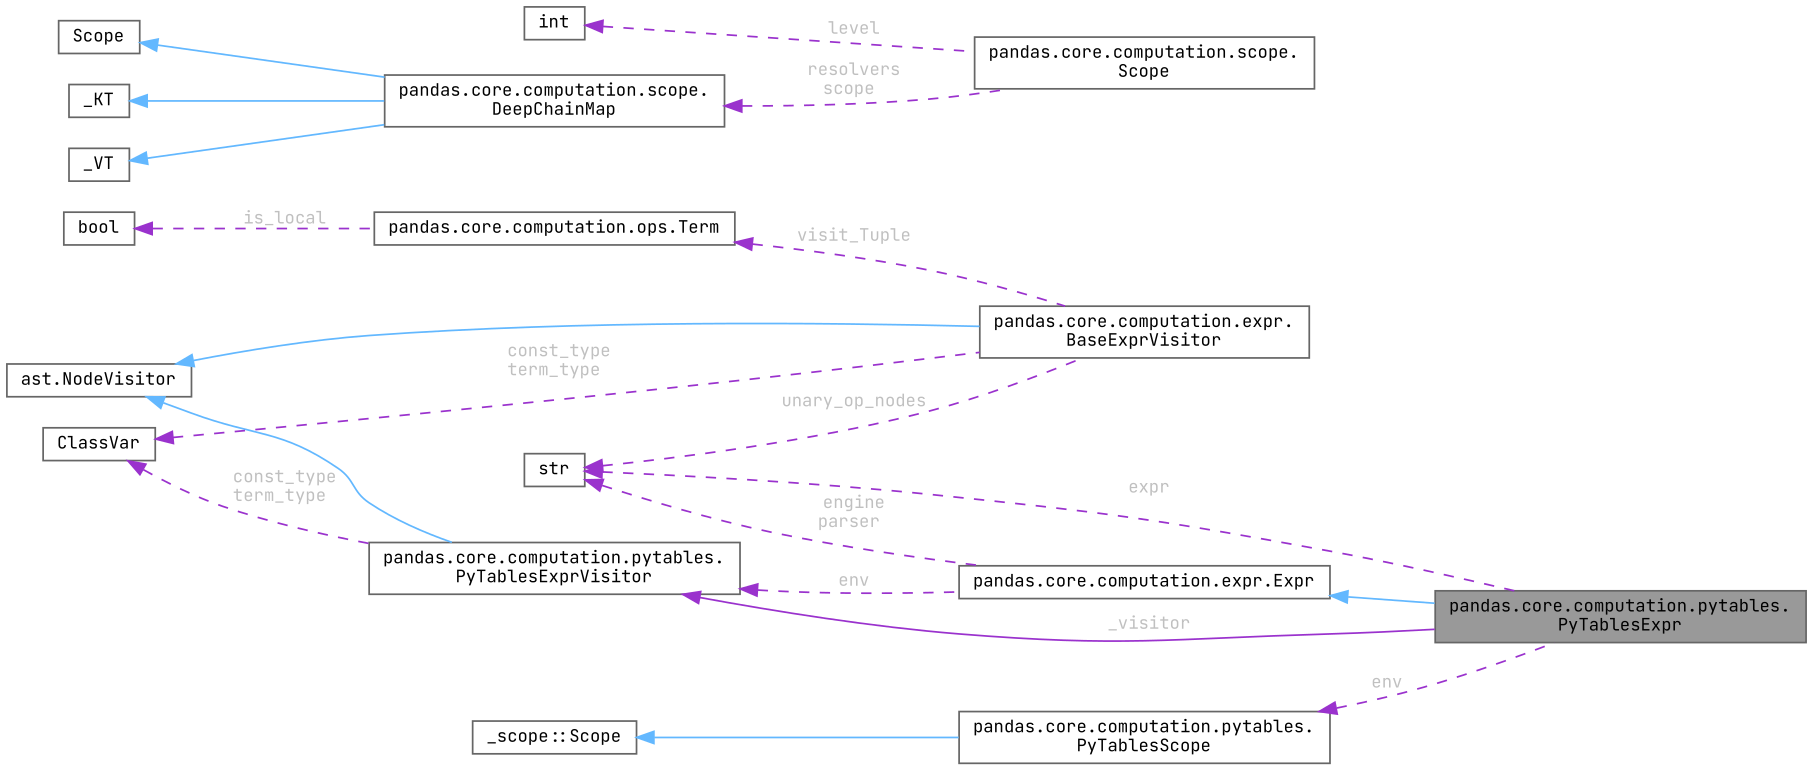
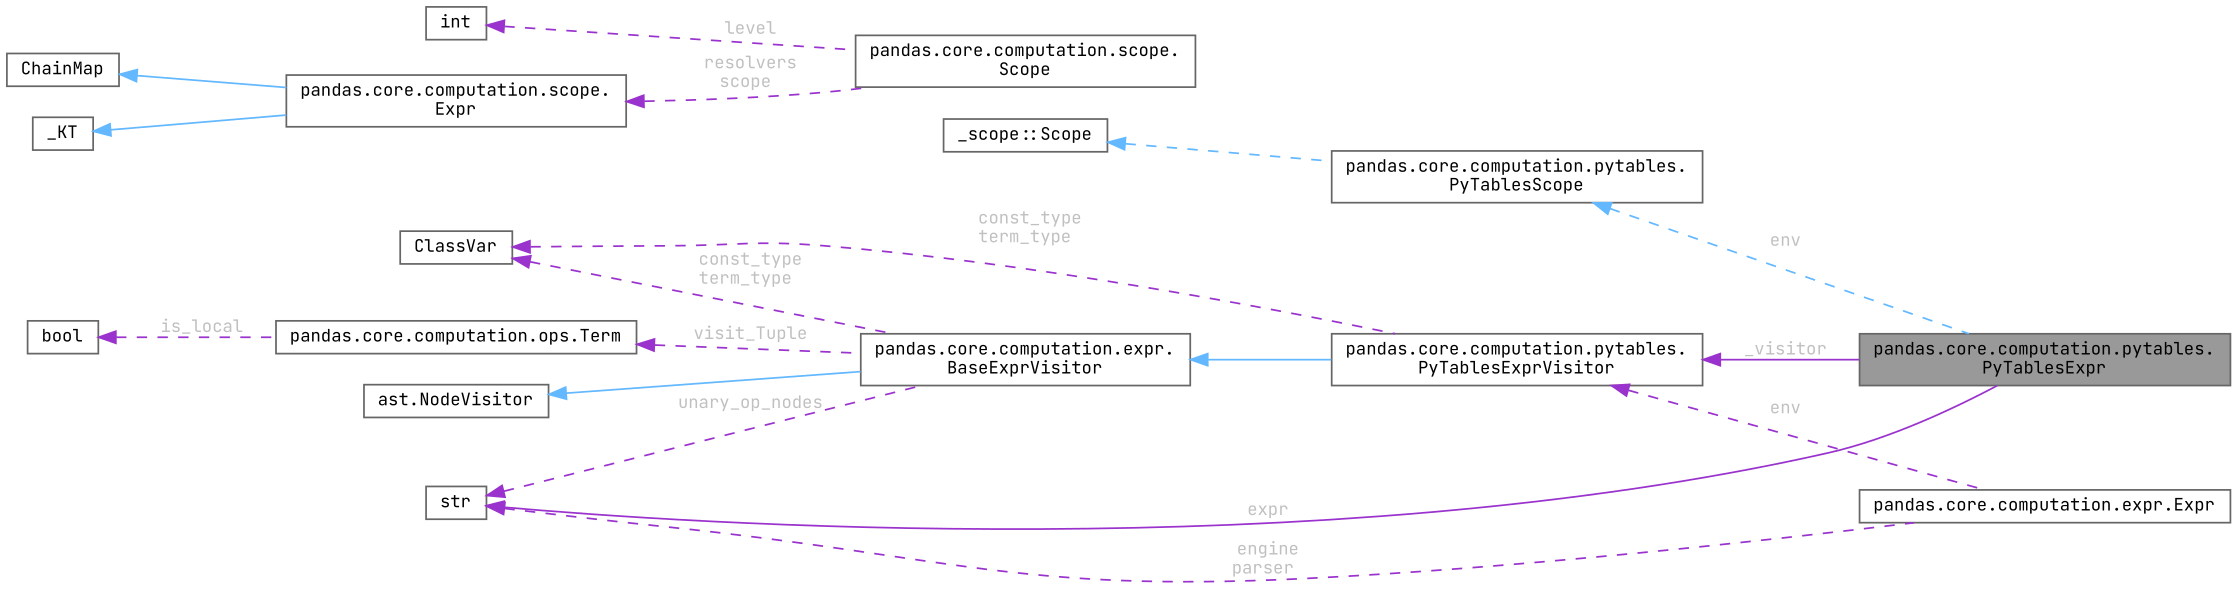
node "Scope": label "Scope" -> "ChainMap"
node "pandas.core.computation.scope. DeepChainMap": label "pandas.core.computation.scope. DeepChainMap" -> "pandas.core.computation.scope. Expr"
node "_VT": removed
edge "pandas.core.computation.pytables. PyTablesExprVisitor" -> "ast.NodeVisitor": now "pandas.core.computation.pytables. PyTablesExprVisitor" -> "pandas.core.computation.expr. BaseExprVisitor"
edge "pandas.core.computation.pytables. PyTablesExpr" -> "str": style dashed -> solid
edge "pandas.core.computation.pytables. PyTablesExpr" -> "pandas.core.computation.expr.Expr": removed
edge "pandas.core.computation.pytables. PyTablesExpr" -> "pandas.core.computation.pytables. PyTablesScope": color darkorchid3 -> steelblue1
edge "pandas.core.computation.pytables. PyTablesScope" -> "_scope::Scope": style solid -> dashed
